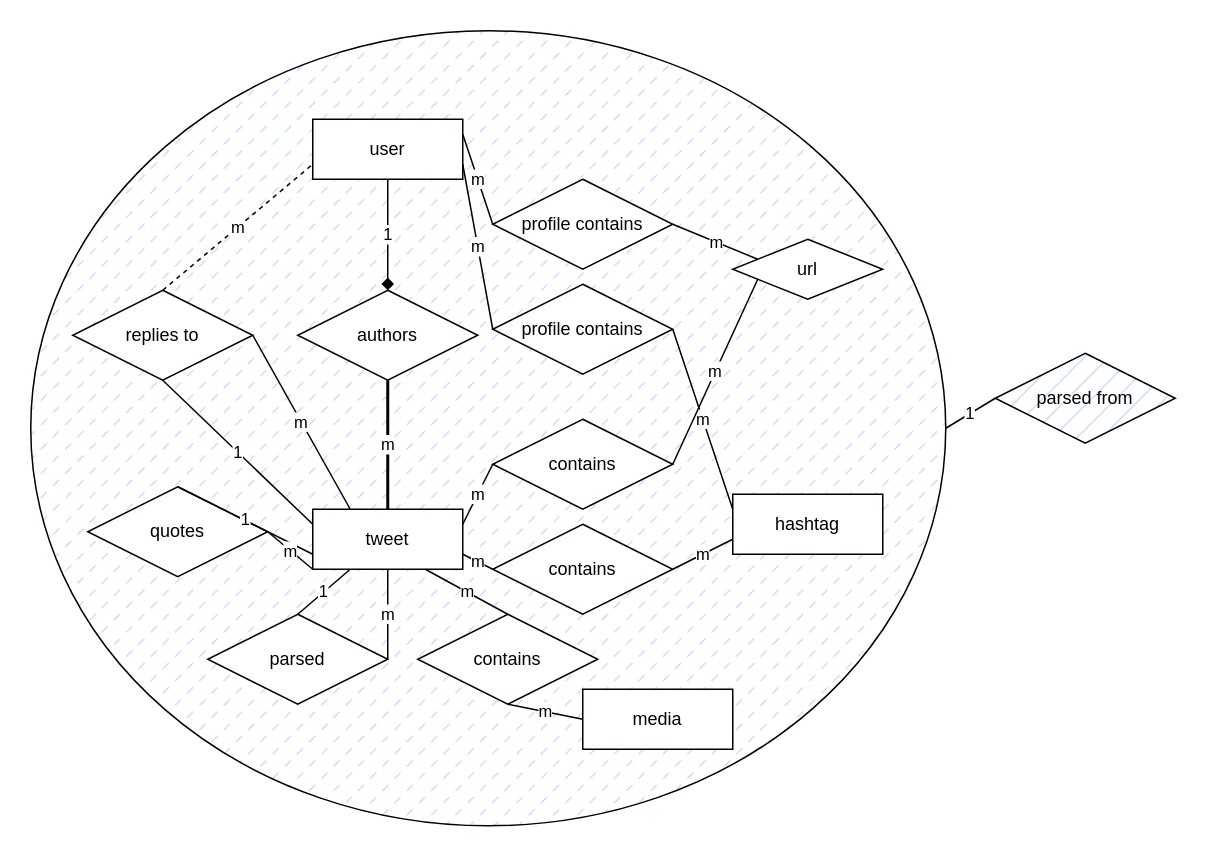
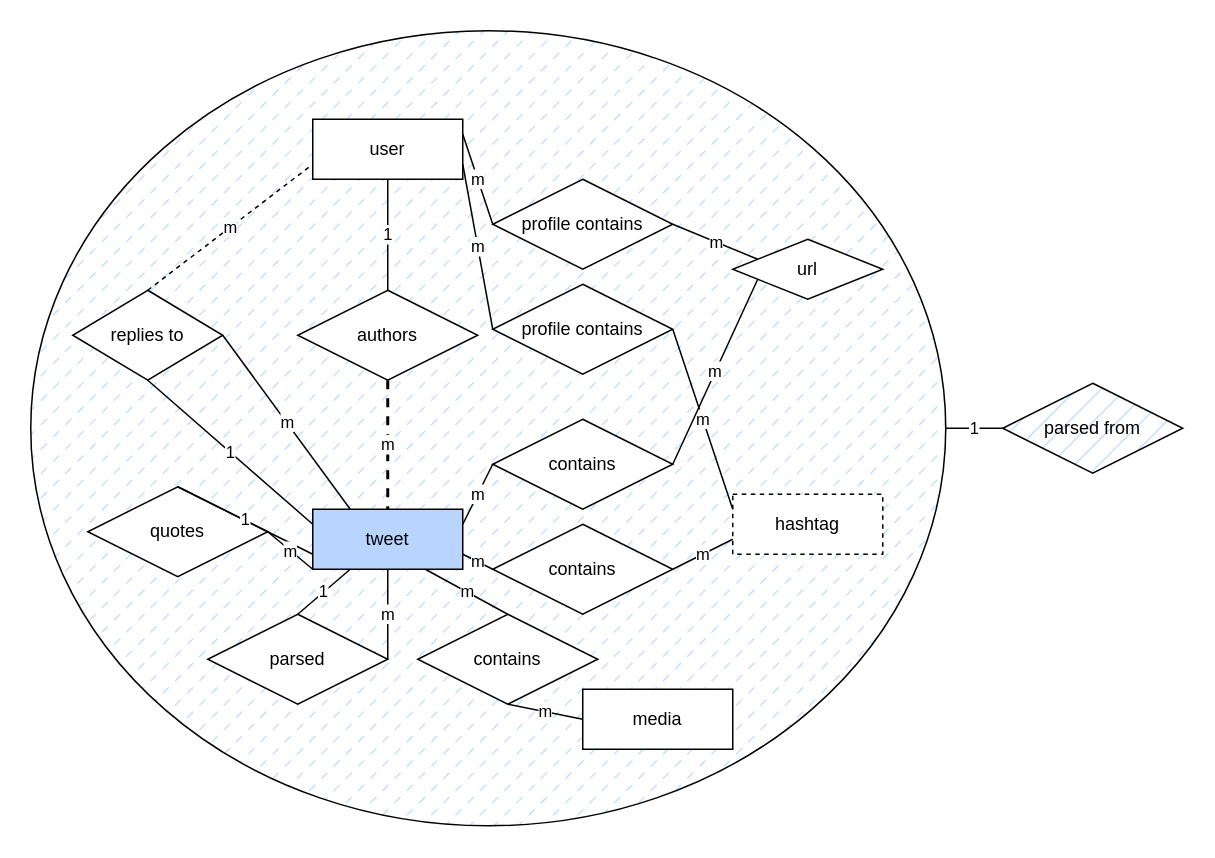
edge "user" -> "authors": arrowhead diamond -> none
node "replies to": size 180x90 -> 150x90
node "parsed from": moved (1085, 398) -> (1093, 428)
edge "authors" -- "tweet": style solid -> dashed
node "hashtag": style solid -> dashed
node "tweet": fillcolor #ffffff -> #b7d5ff
